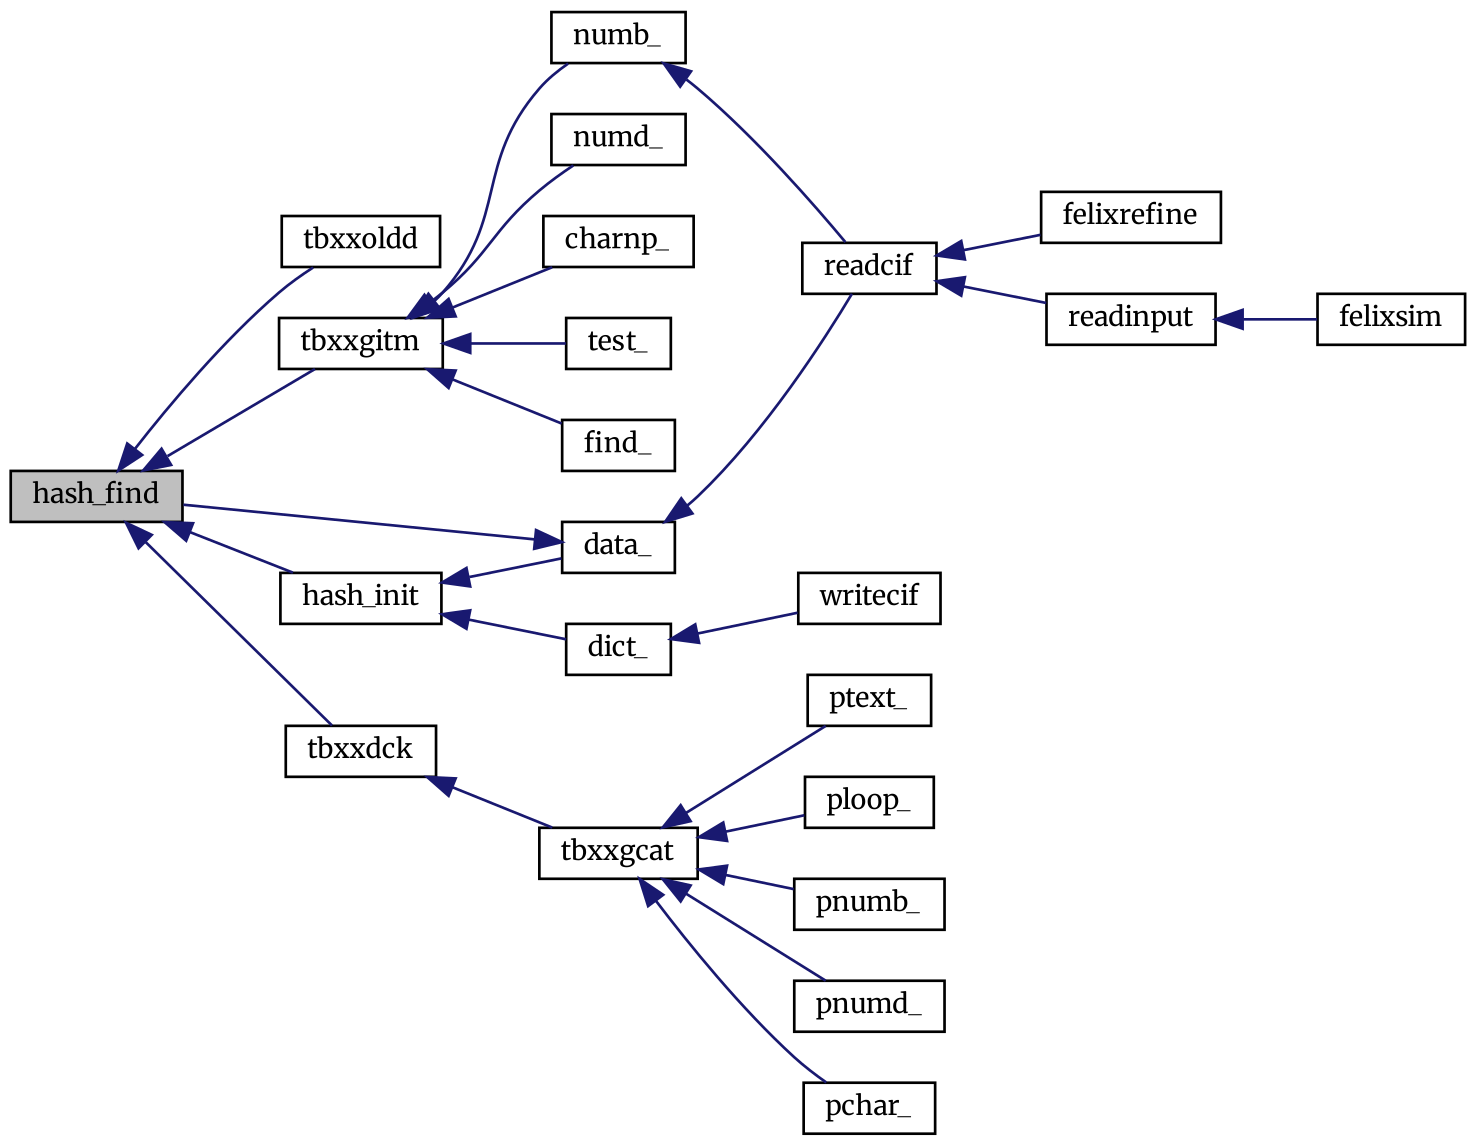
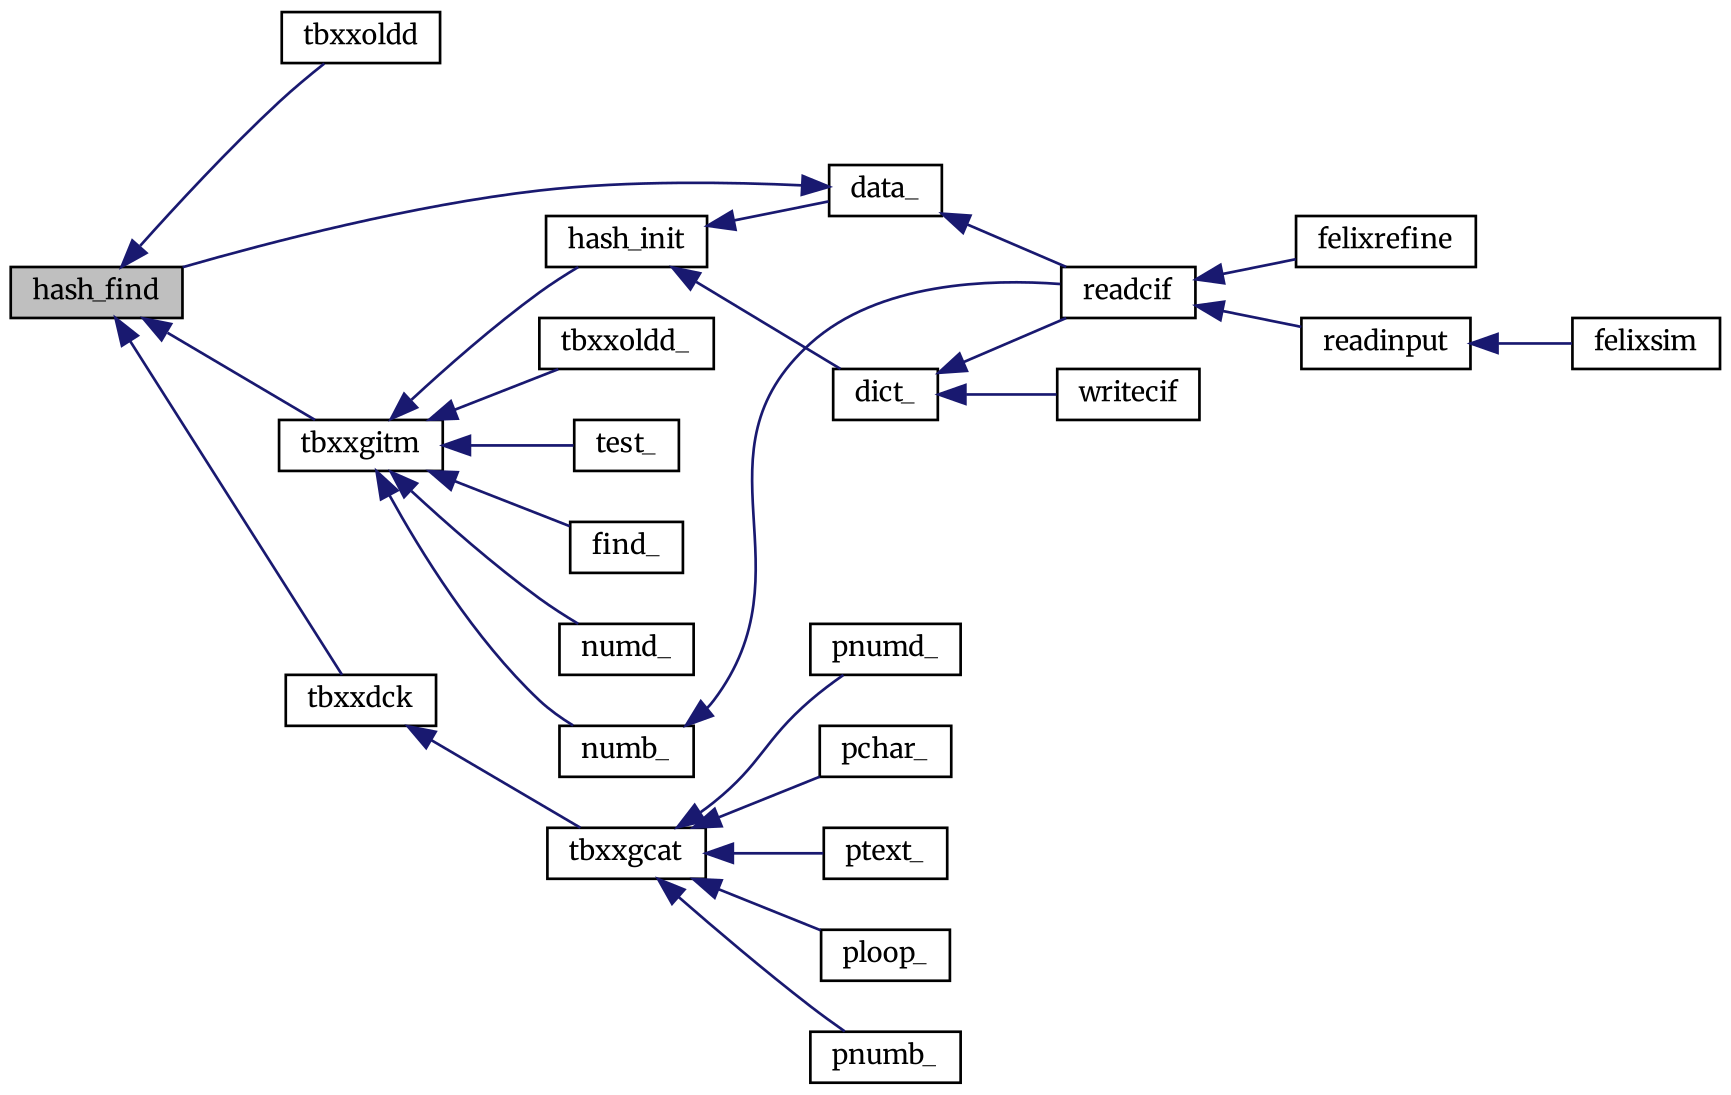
node "charnp_": label "charnp_" -> "tbxxoldd_"
edge "readcif" -> "dict_": added
edge "hash_init" -> "hash_find": now "hash_init" -> "tbxxgitm"
